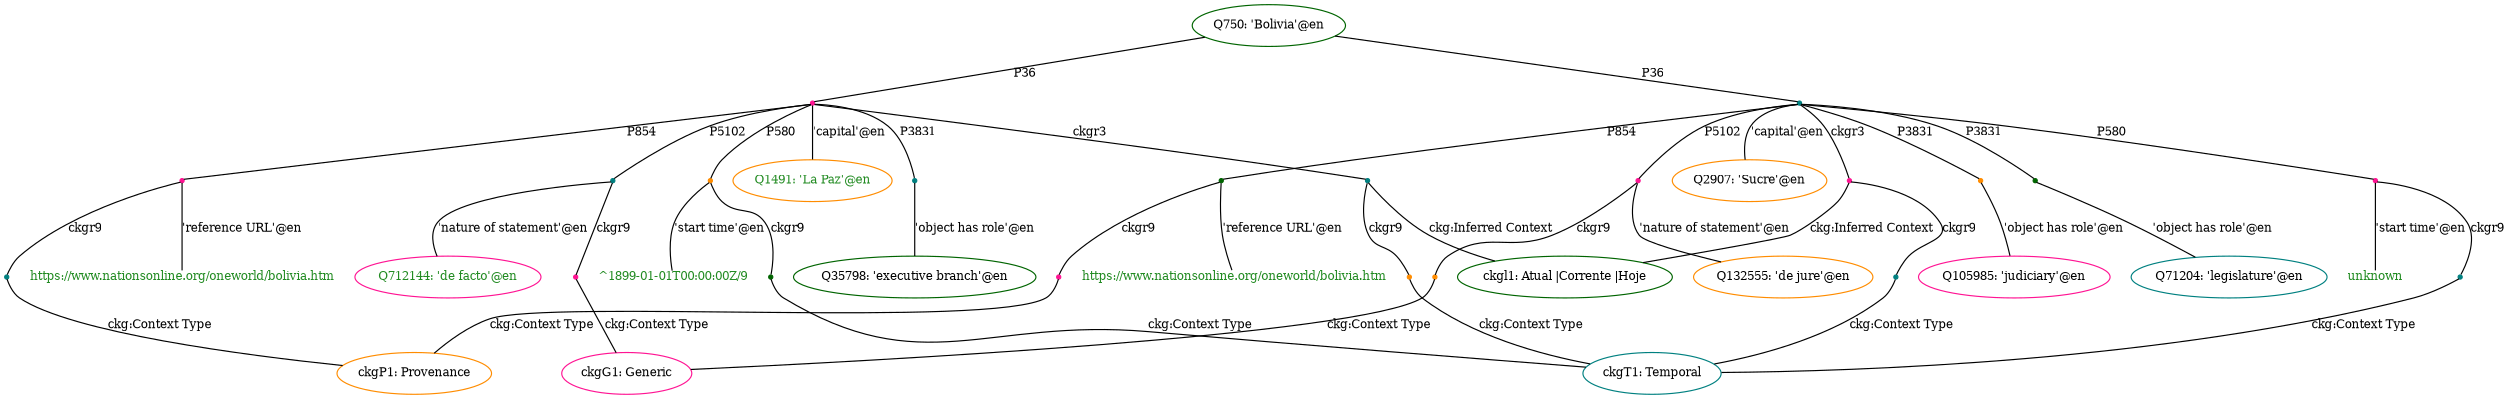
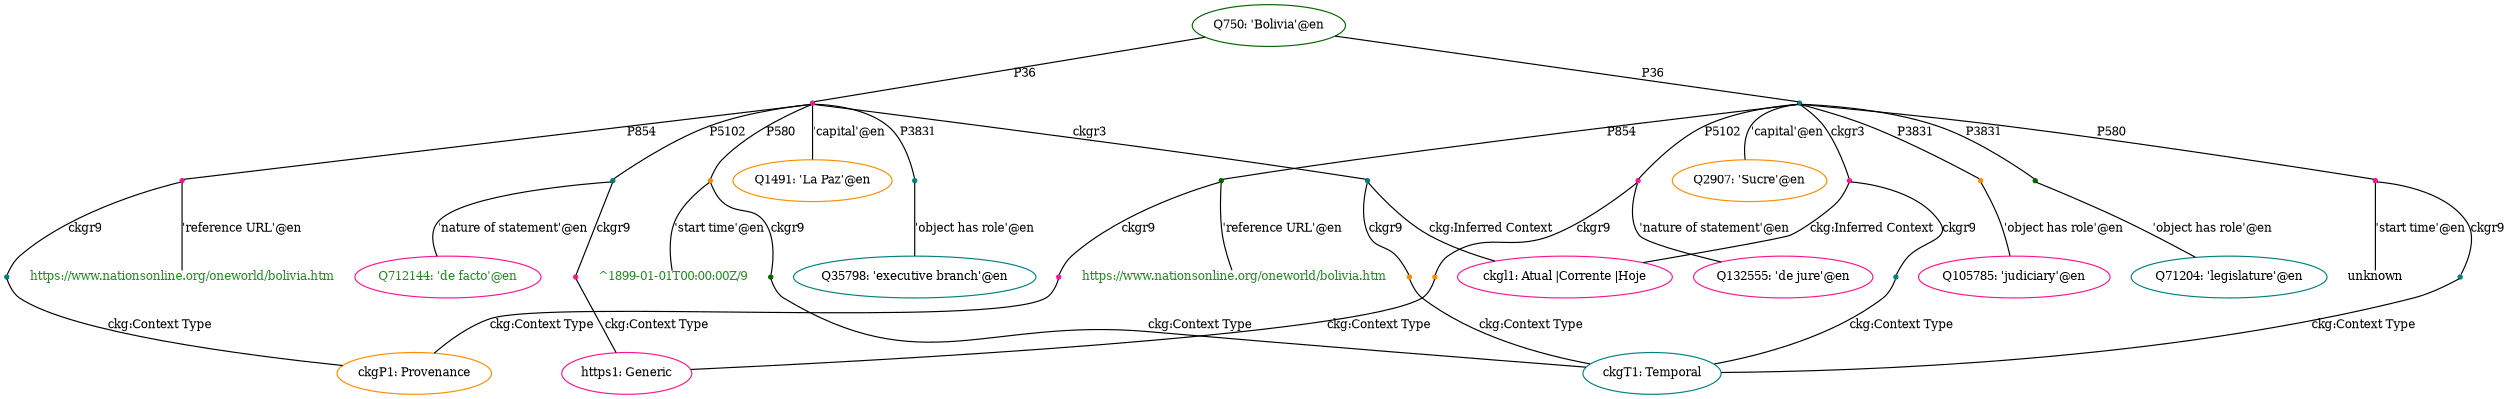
node "Q1491: 'La Paz'@en": fontcolor forestgreen -> black
node "Q35798: 'executive branch'@en": color darkgreen -> teal
node "ckgl1: Atual |Corrente |Hoje": color darkgreen -> deeppink
node "Q132555: 'de jure'@en": color darkorange -> deeppink
node "Q105985: 'judiciary'@en": label "Q105985: 'judiciary'@en" -> "Q105785: 'judiciary'@en"
node "unknown": fontcolor forestgreen -> black
node "ckgG1: Generic": label "ckgG1: Generic" -> "https1: Generic"
